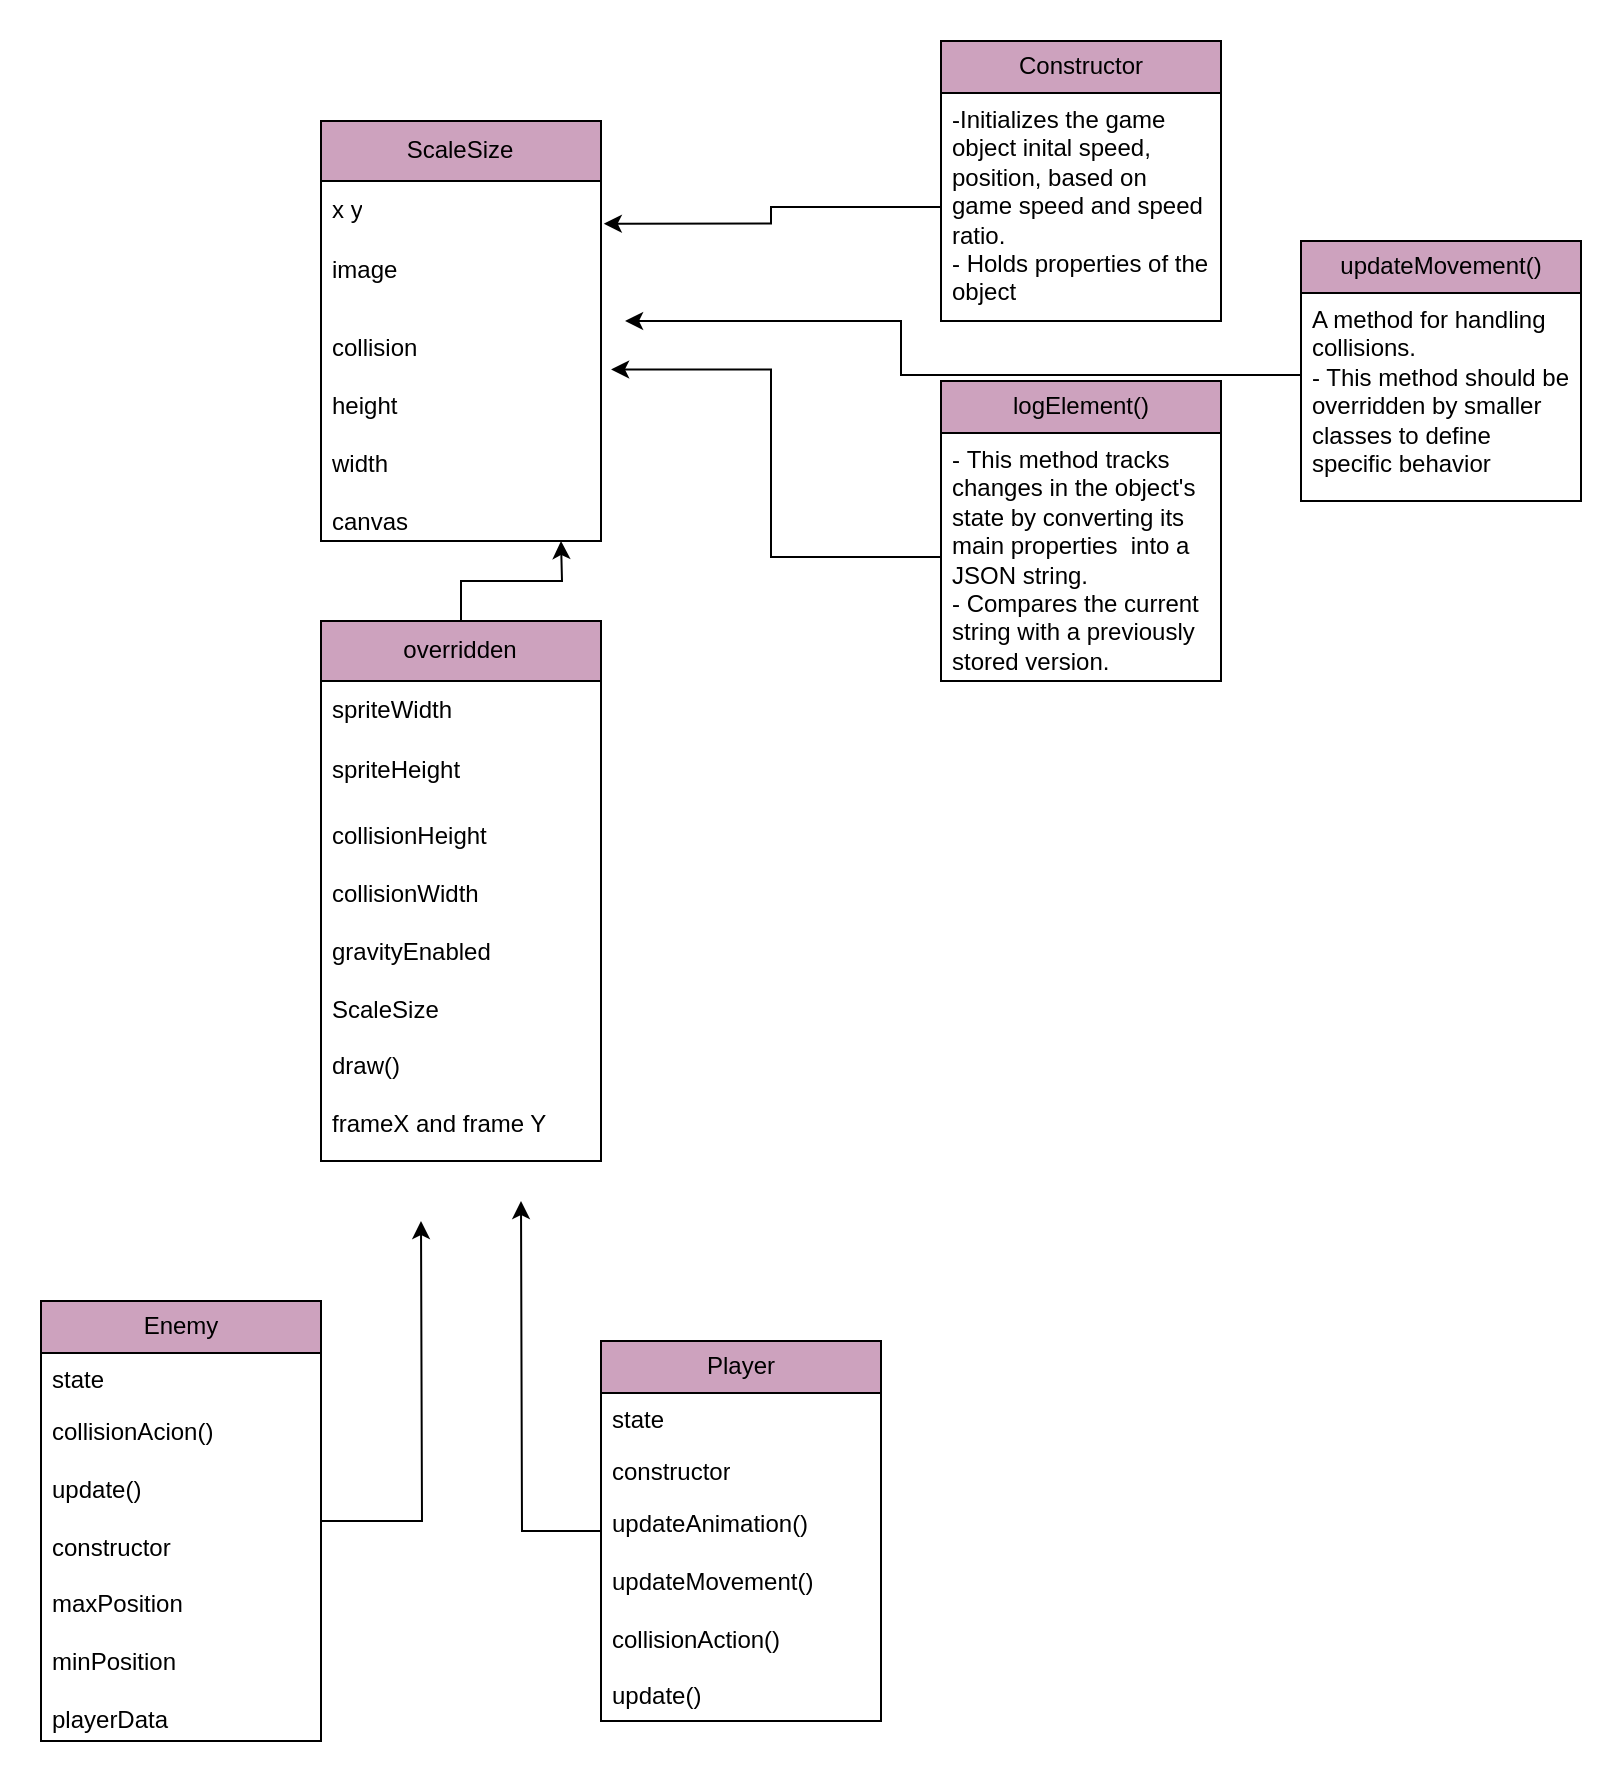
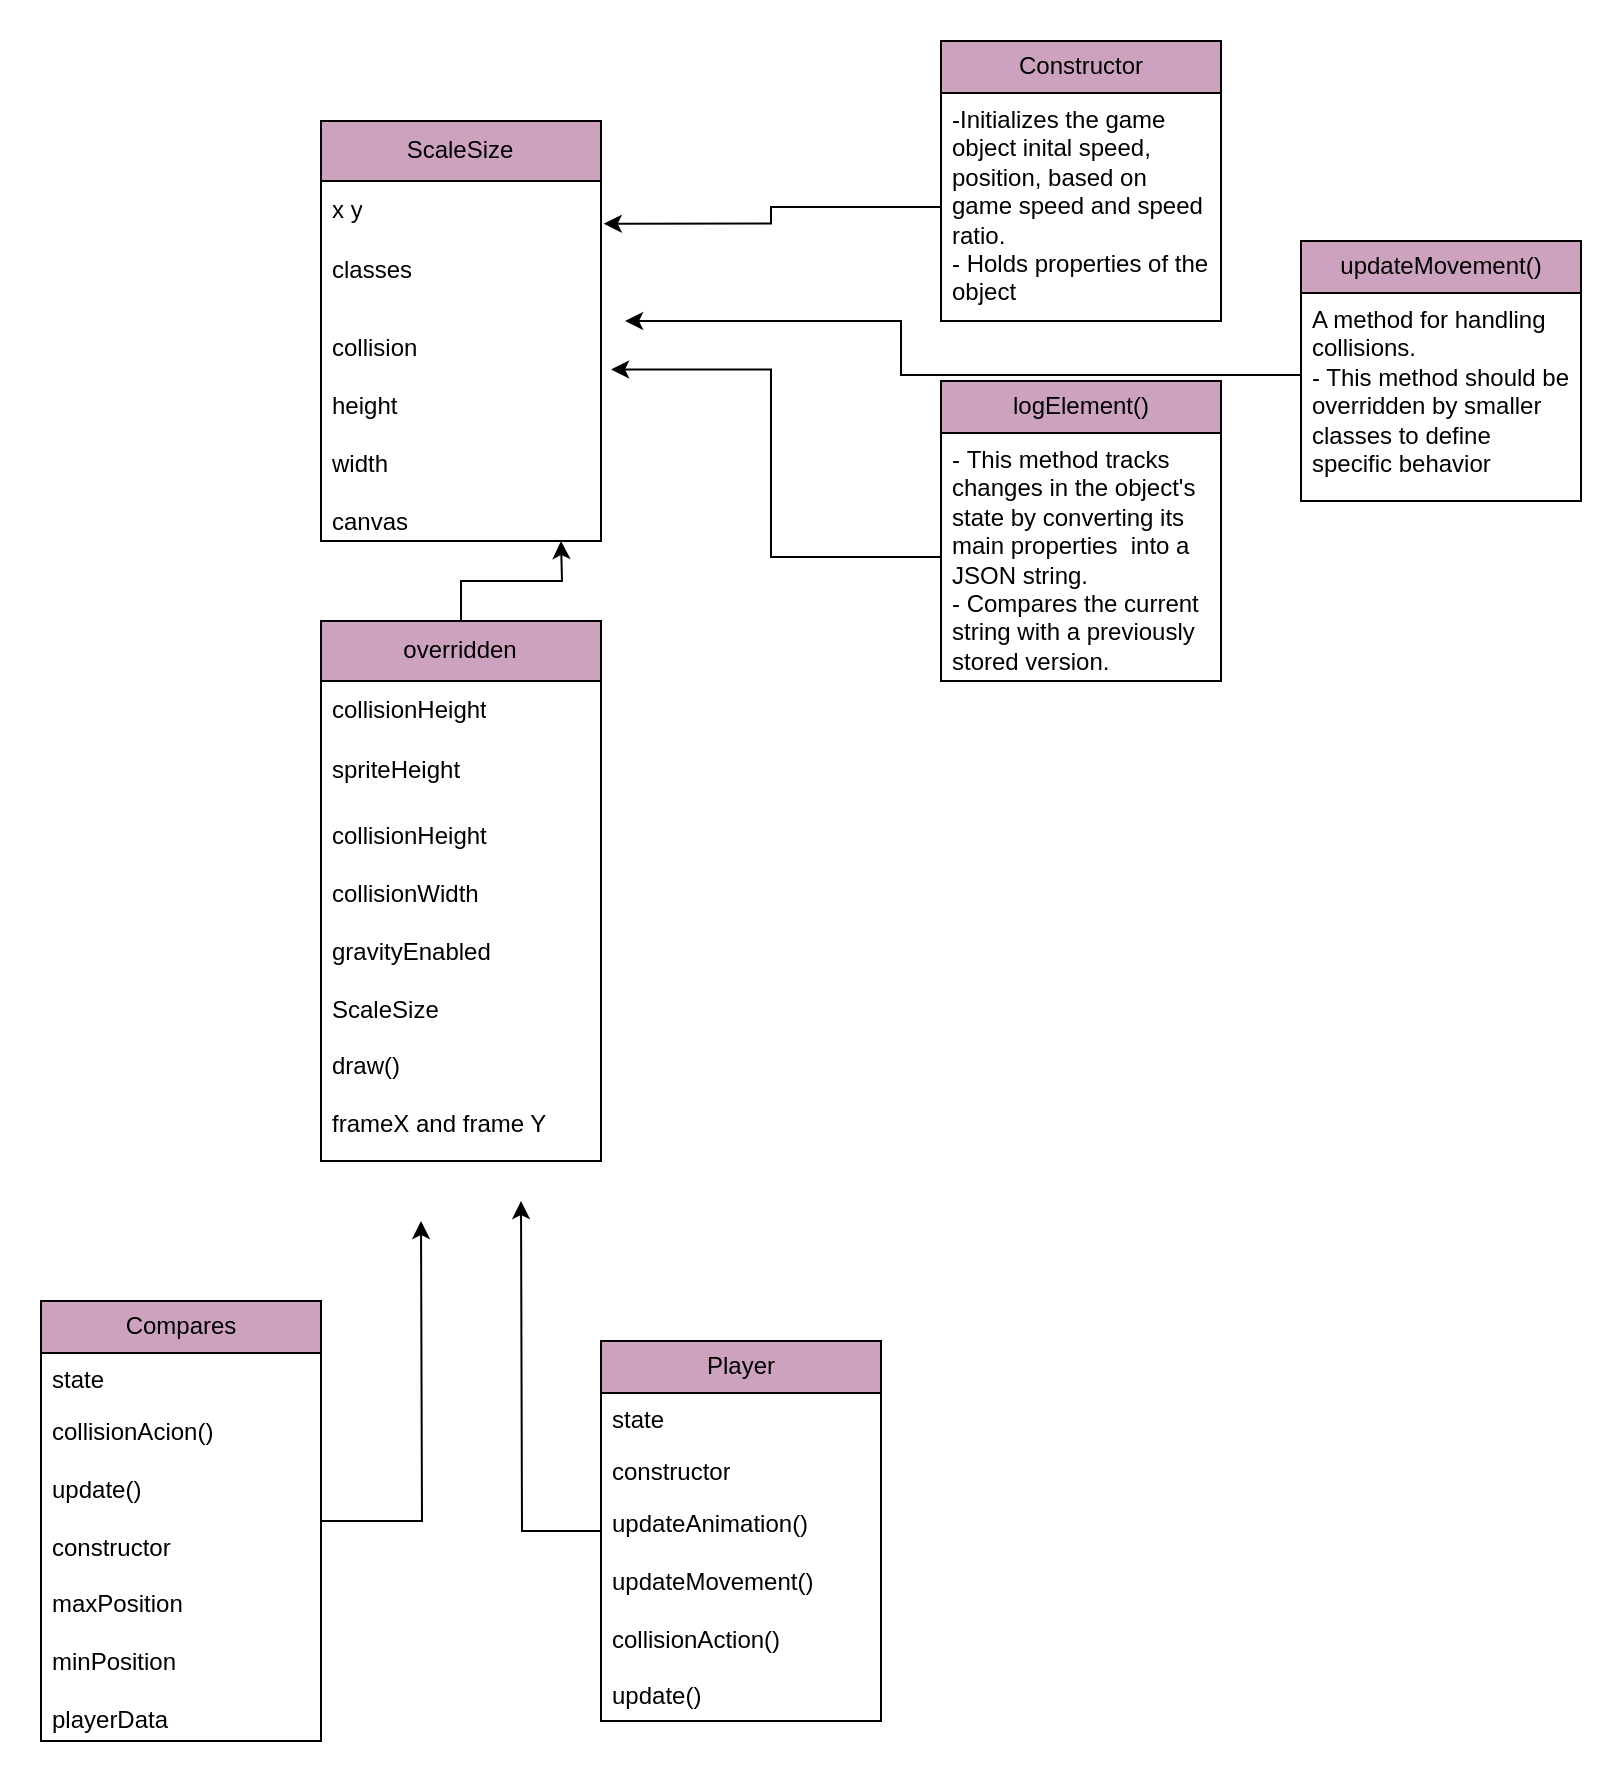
node "image": label "image" -> "classes"
node "spriteWidth": label "spriteWidth" -> "collisionHeight"
node "Enemy": label "Enemy" -> "Compares"
